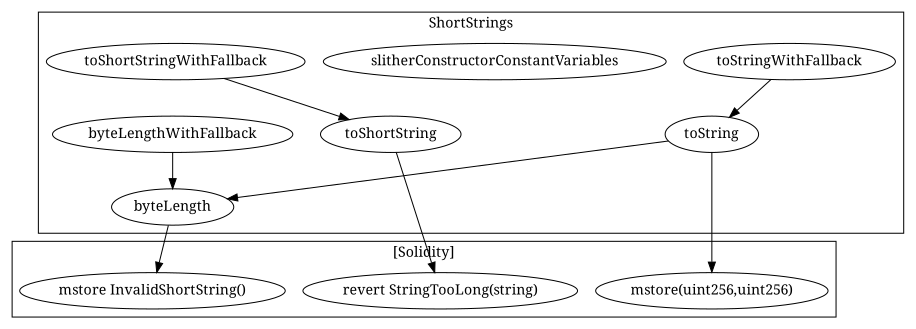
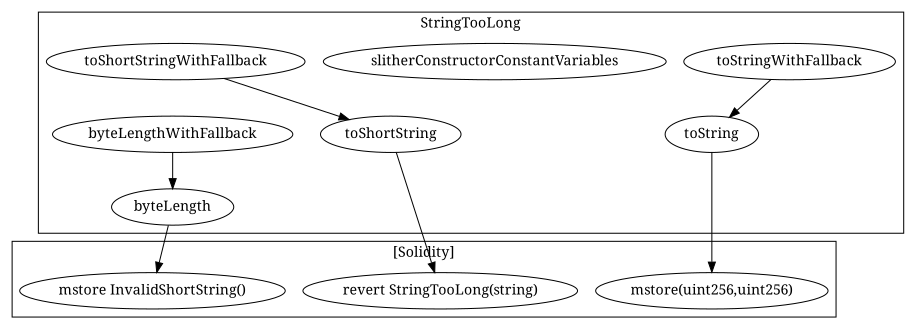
cluster "ShortStrings": label "ShortStrings" -> "StringTooLong"
edge "toString" -> "byteLength": removed
